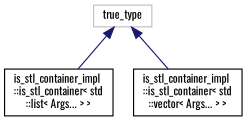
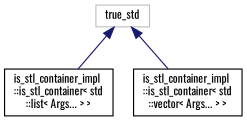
node "true_type": label "true_type" -> "true_std"
